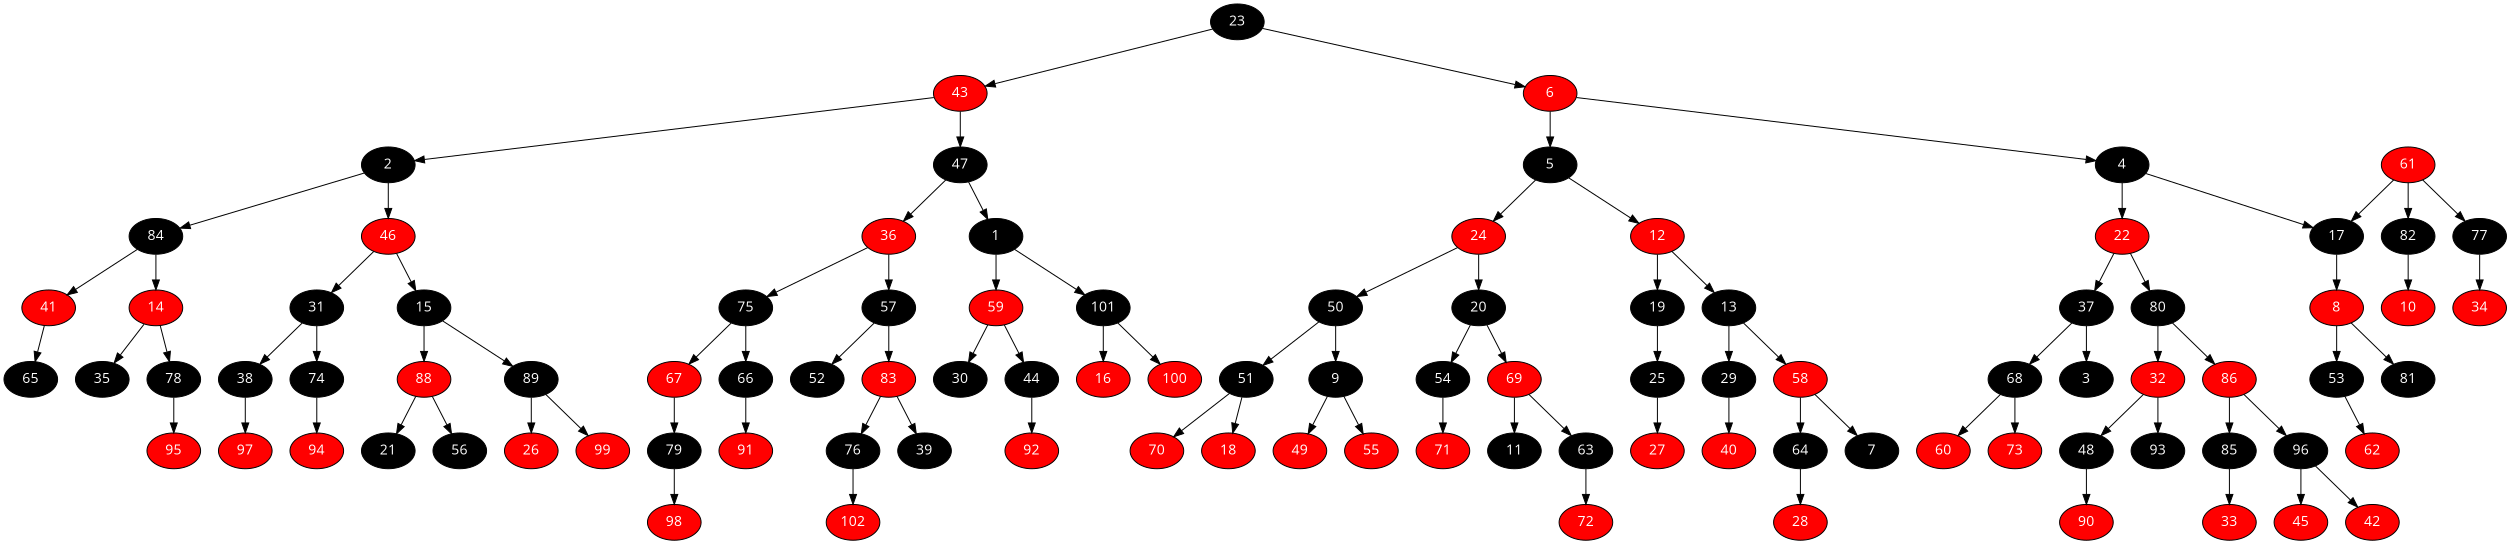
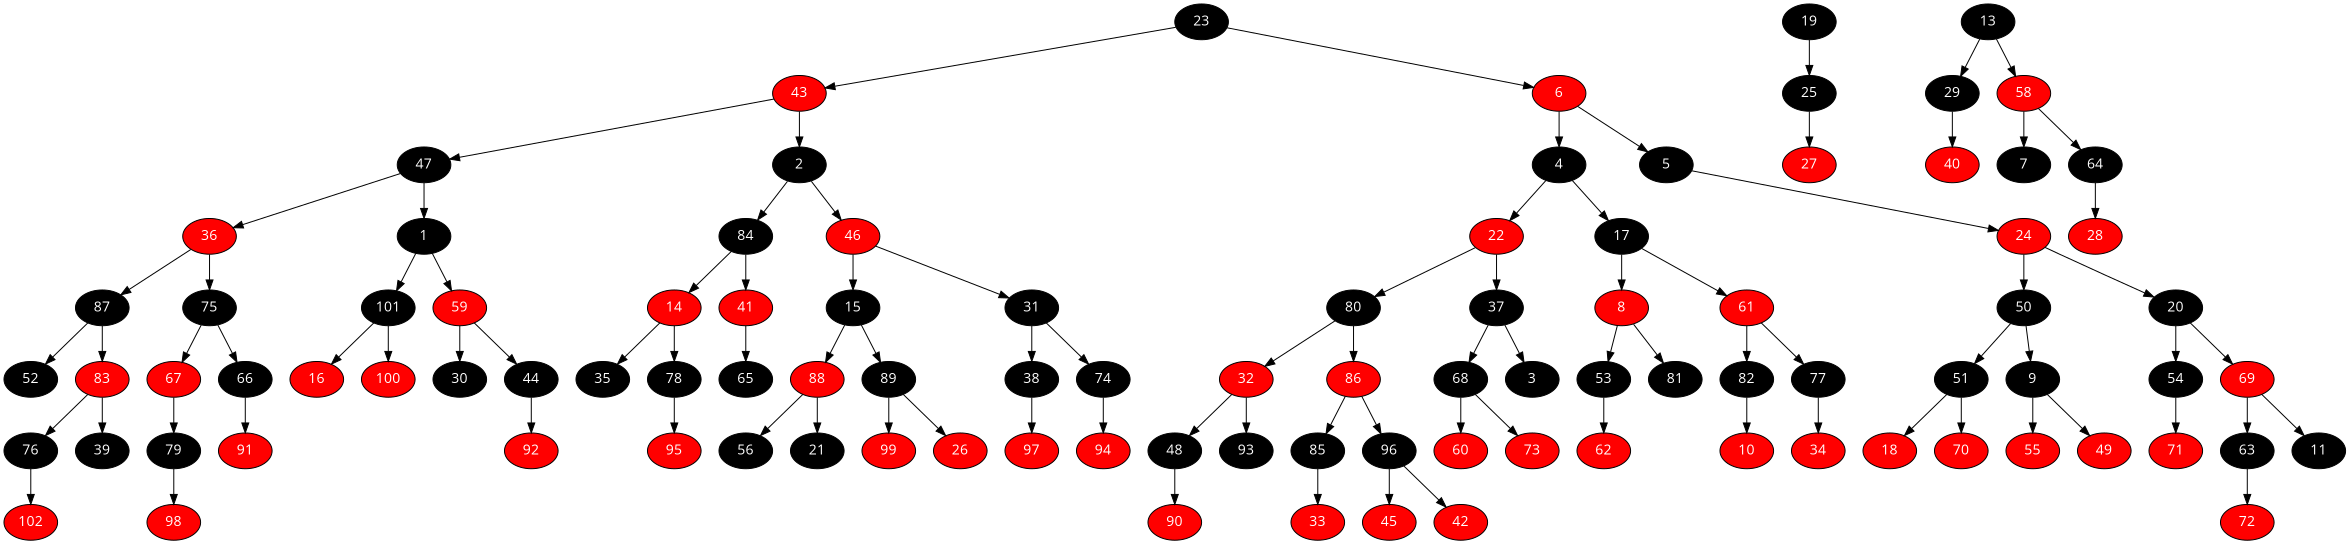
edge "61" -> "17": reversed
node "12": removed
node "57": label "57" -> "87"
